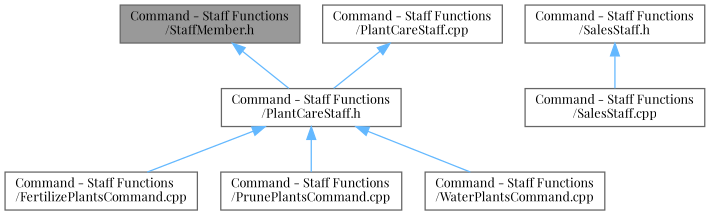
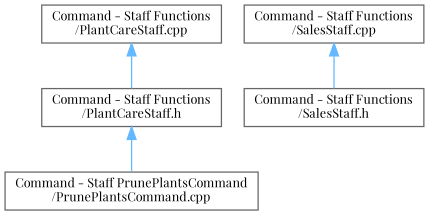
node "Command - Staff Functions /StaffMember.h": removed
edge "Command - Staff Functions /SalesStaff.cpp" -> "Command - Staff Functions /SalesStaff.h": reversed
node "Command - Staff Functions /FertilizePlantsCommand.cpp": removed
node "Command - Staff Functions /PrunePlantsCommand.cpp": label "Command - Staff Functions /PrunePlantsCommand.cpp" -> "Command - Staff PrunePlantsCommand /PrunePlantsCommand.cpp"
node "Command - Staff Functions /WaterPlantsCommand.cpp": removed
